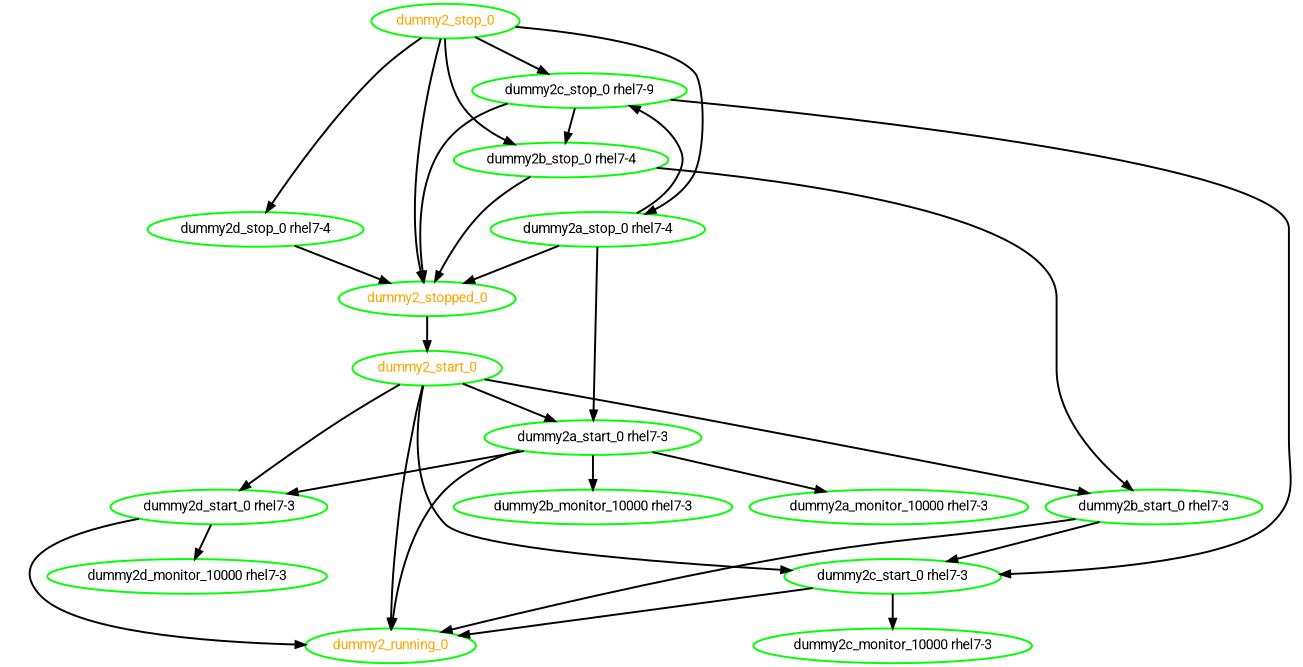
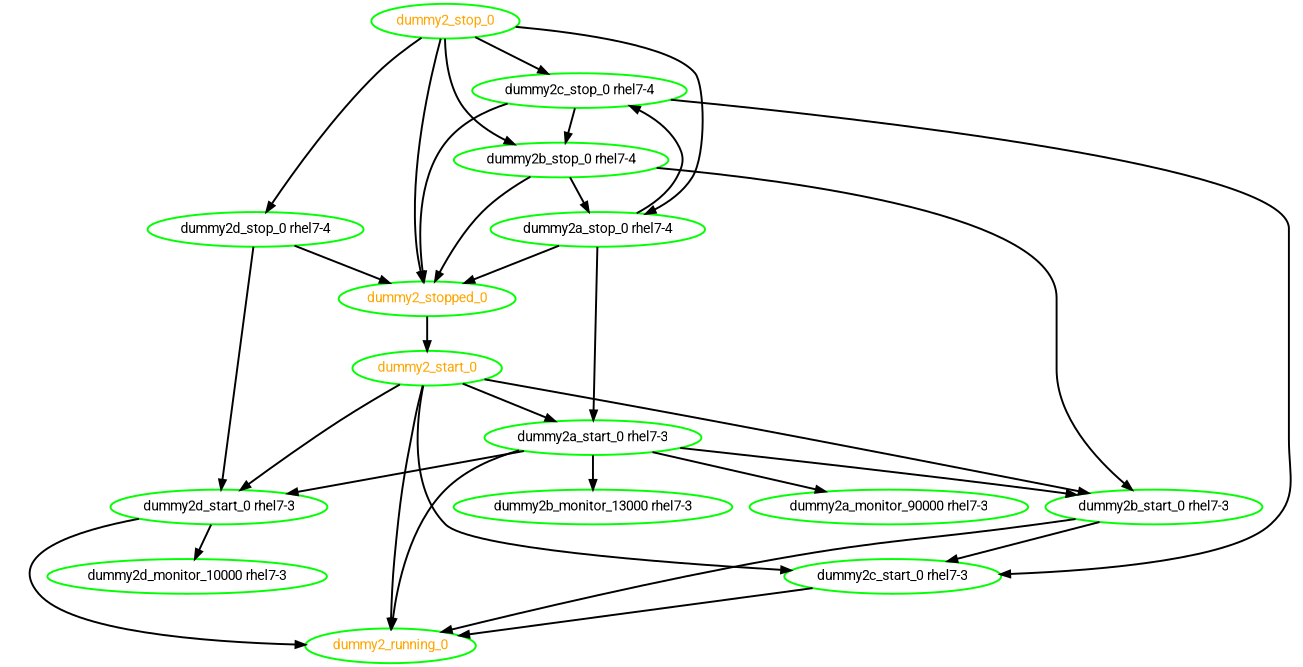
node "dummy2c_stop_0 rhel7-9": label "dummy2c_stop_0 rhel7-9" -> "dummy2c_stop_0 rhel7-4"
edge "dummy2b_stop_0 rhel7-4" -> "dummy2a_stop_0 rhel7-4": added
edge "dummy2d_stop_0 rhel7-4" -> "dummy2d_start_0 rhel7-3": added
edge "dummy2a_start_0 rhel7-3" -> "dummy2b_start_0 rhel7-3": added
node "dummy2b_monitor_10000 rhel7-3": label "dummy2b_monitor_10000 rhel7-3" -> "dummy2b_monitor_13000 rhel7-3"
node "dummy2a_monitor_10000 rhel7-3": label "dummy2a_monitor_10000 rhel7-3" -> "dummy2a_monitor_90000 rhel7-3"
node "dummy2c_monitor_10000 rhel7-3": removed
